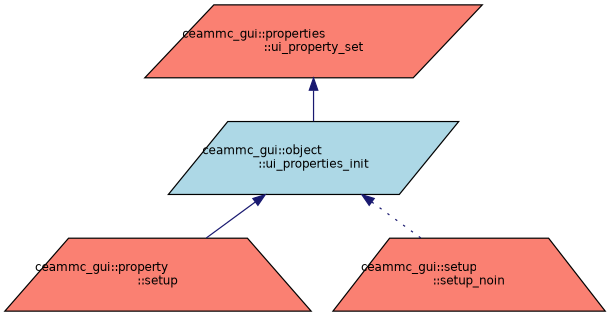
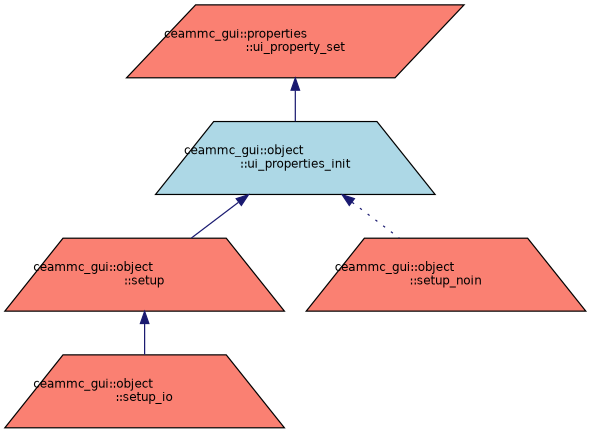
node "ceammc_gui::object ::ui_properties_init": shape parallelogram -> trapezium
node "ceammc_gui::property ::setup": label "ceammc_gui::property ::setup" -> "ceammc_gui::object ::setup"
node "ceammc_gui::setup ::setup_noin": label "ceammc_gui::setup ::setup_noin" -> "ceammc_gui::object ::setup_noin"
node "ceammc_gui::object ::setup_io": added
